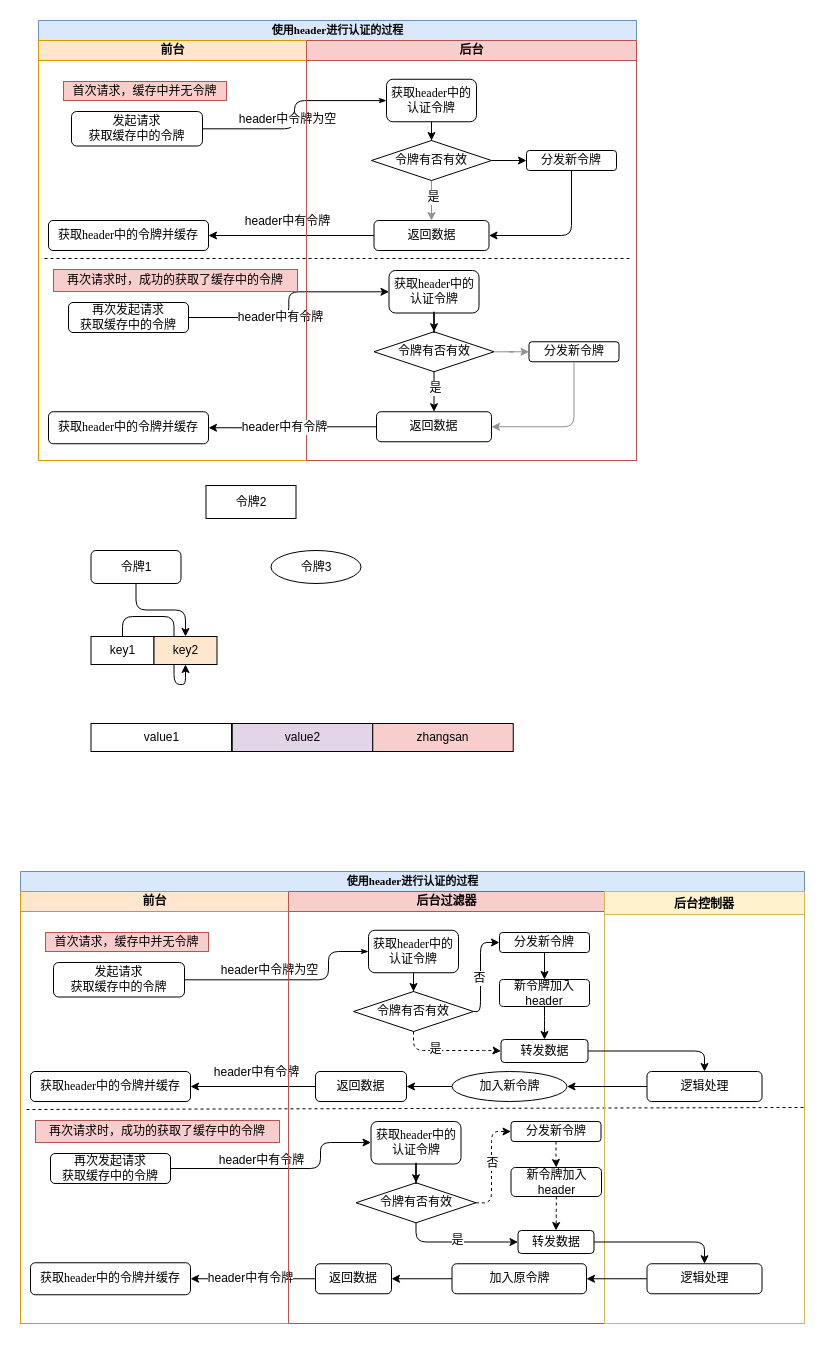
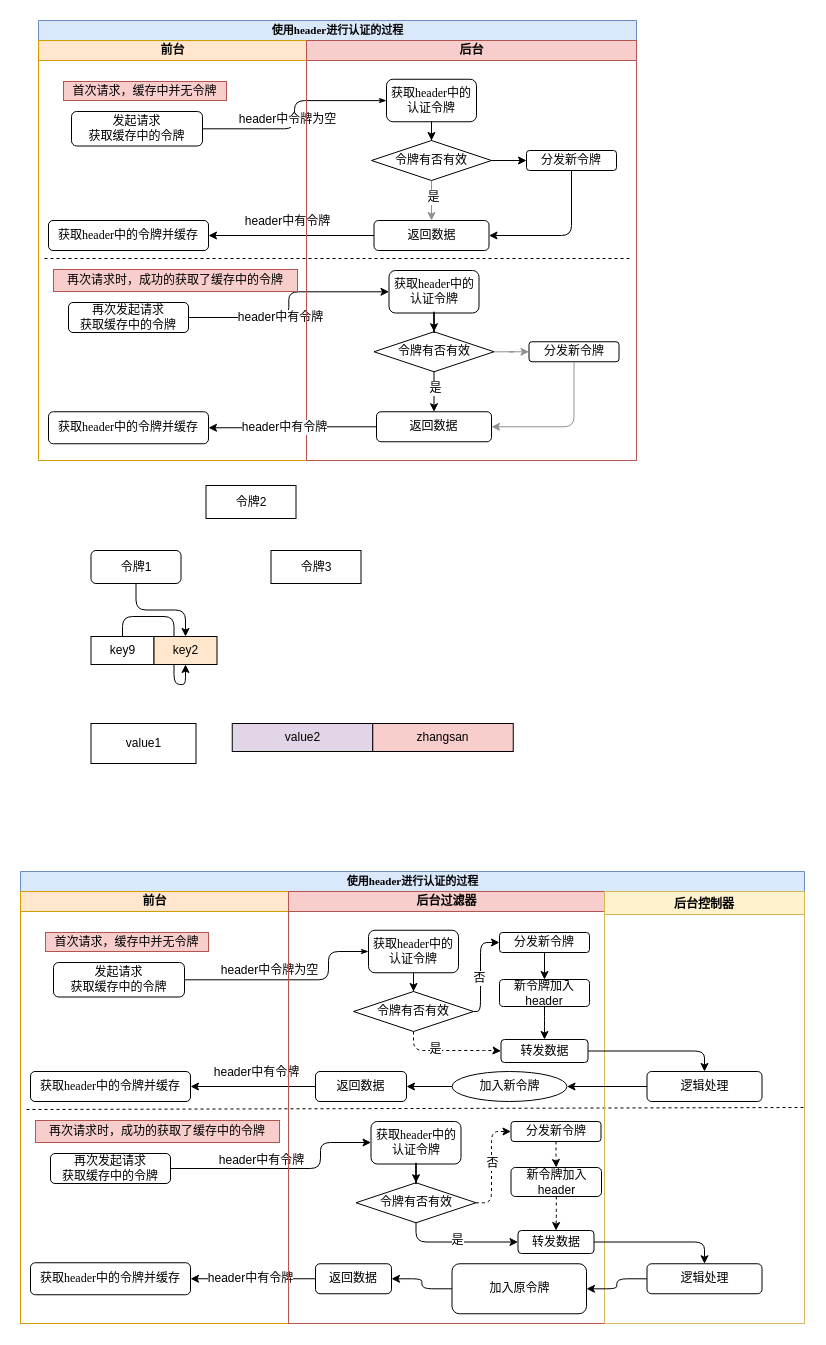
node "令牌3": shape ellipse -> rectangle
node "key1": label "key1" -> "key9"
node "value1": size 141x28 -> 105x40
node "加入原令牌": size 135x30 -> 135x50
